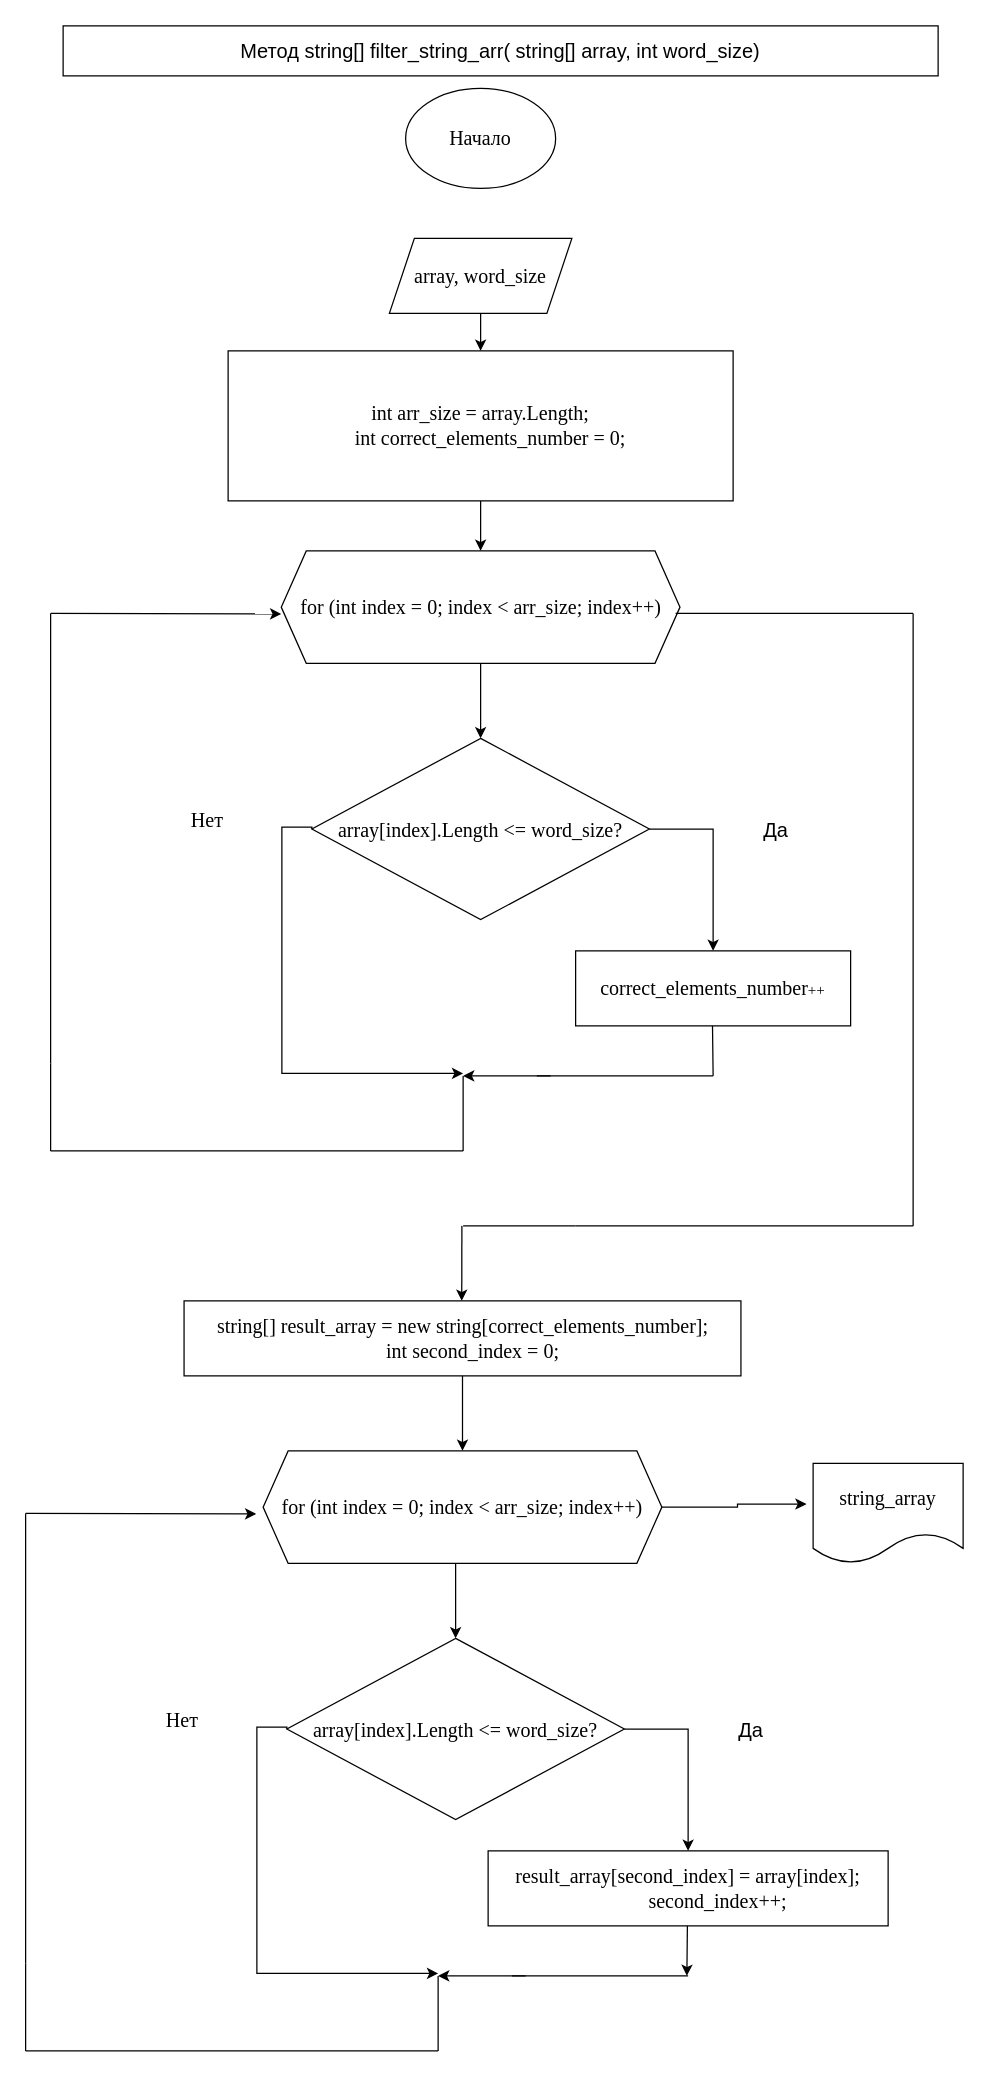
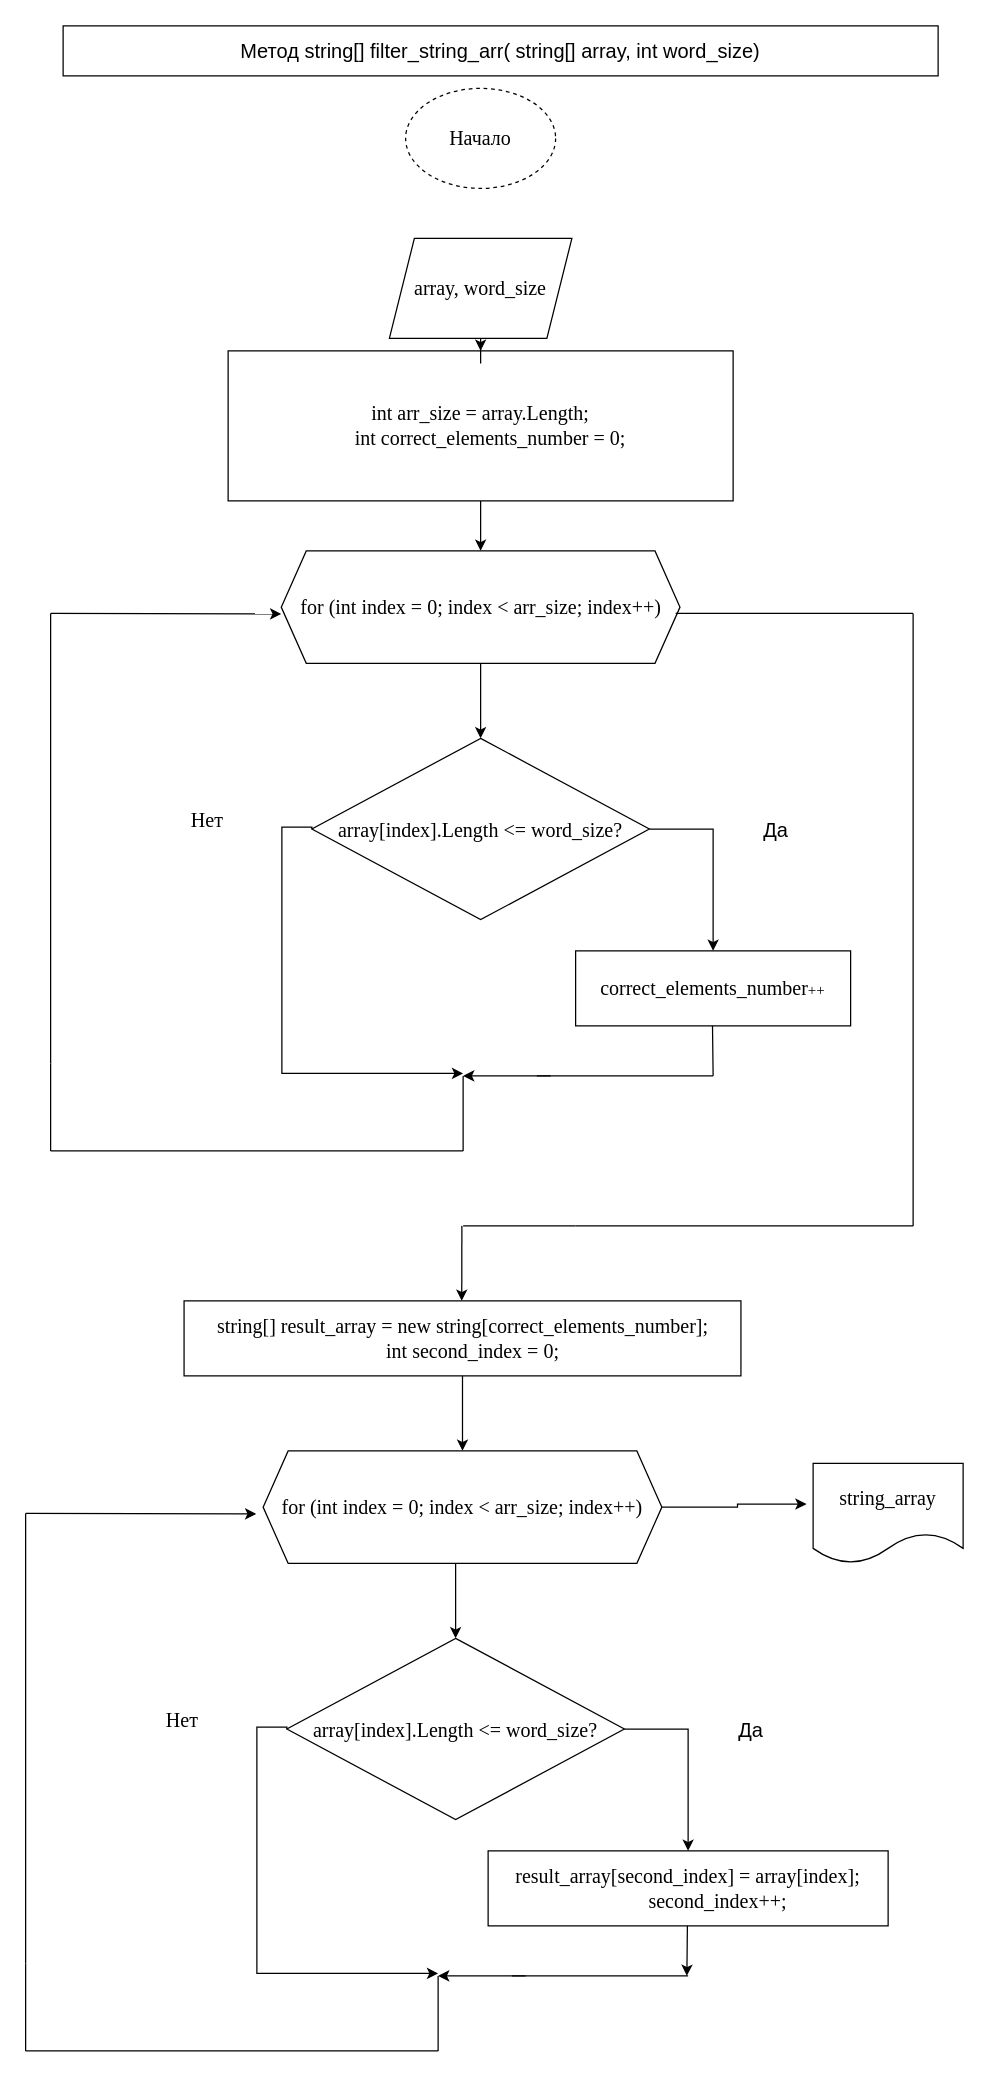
node "Начало": style solid -> dashed
node "array, word_size": size 183x75 -> 183x100
